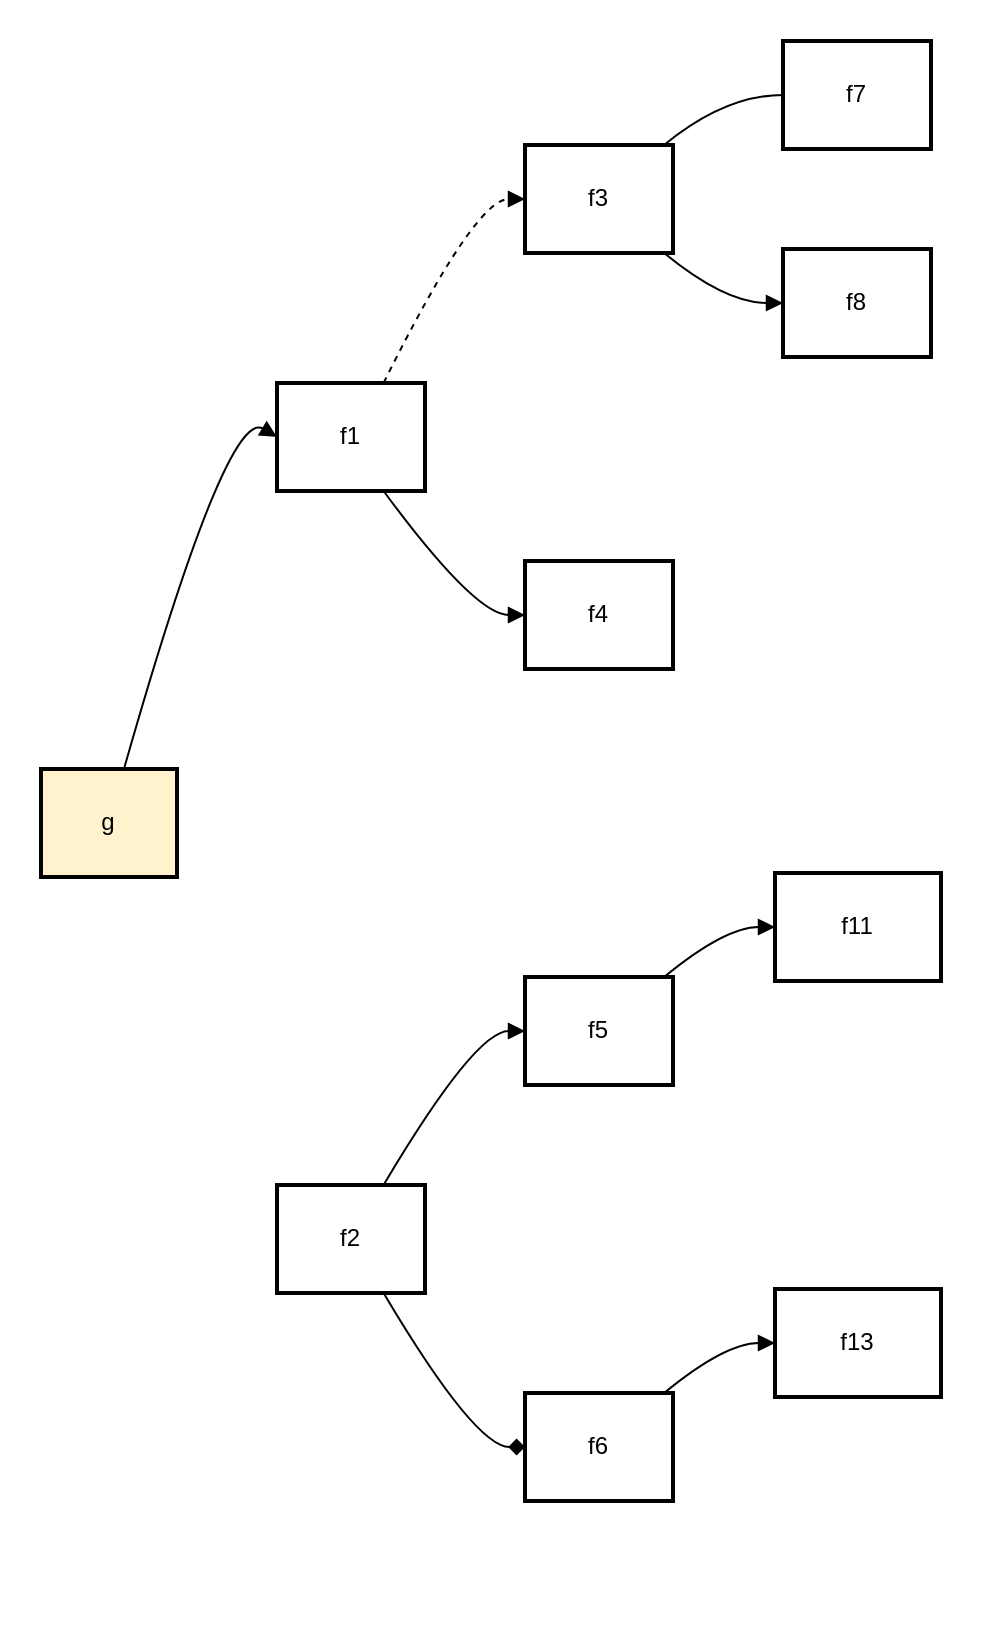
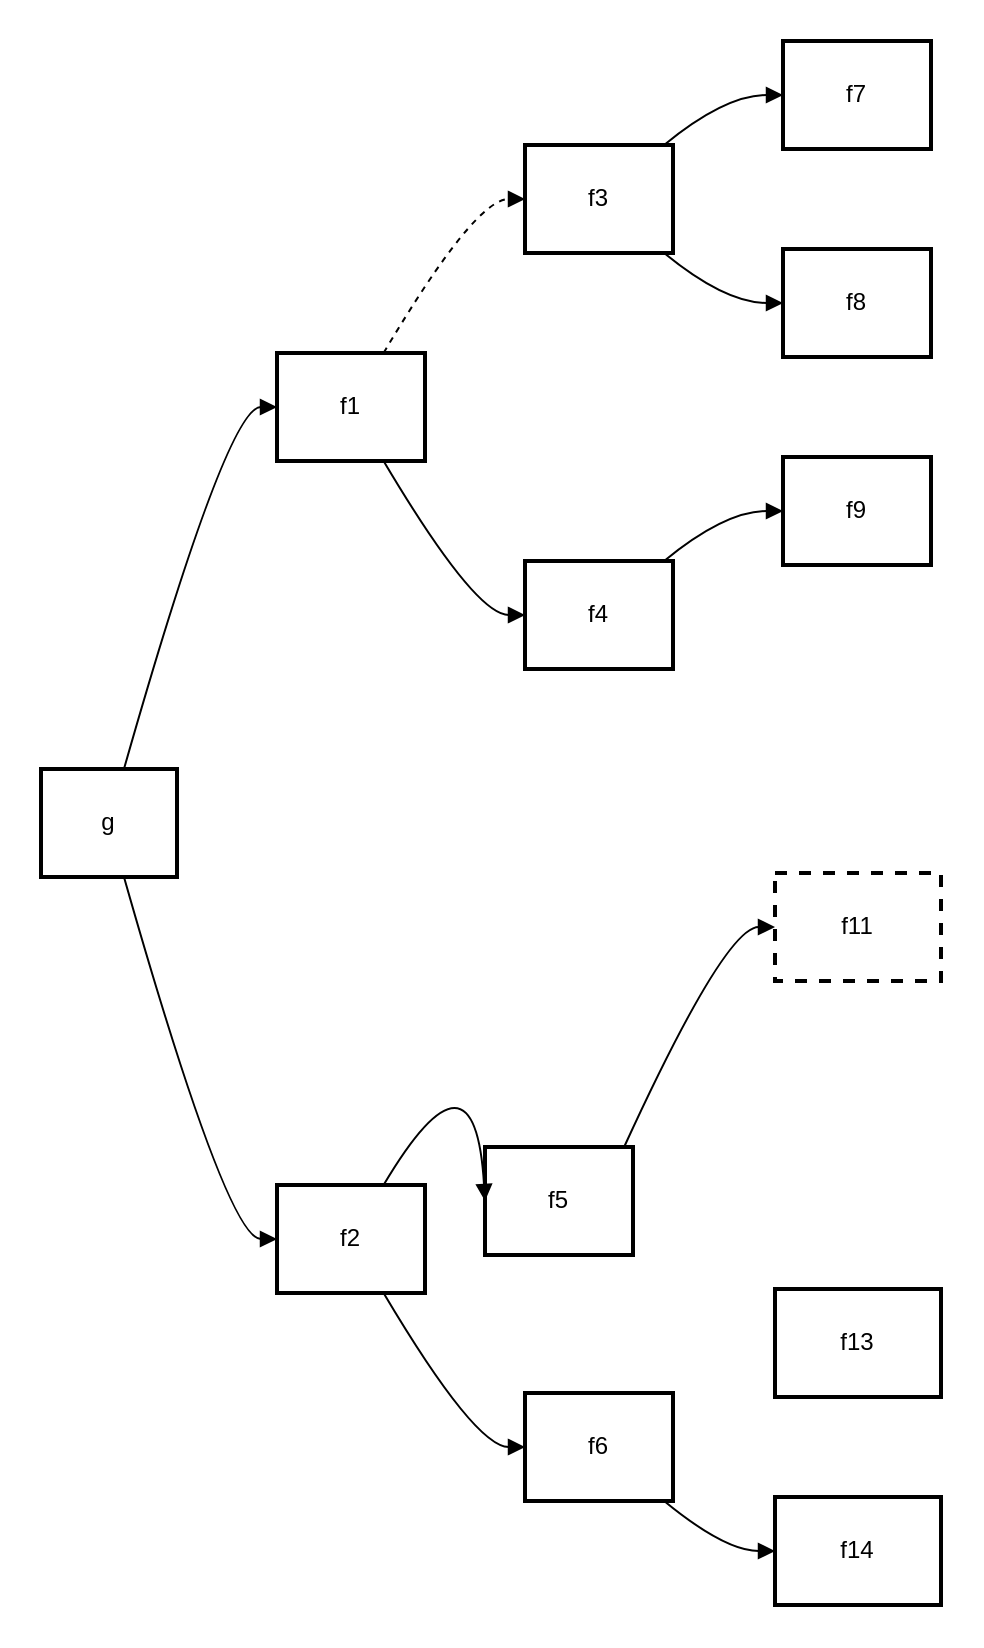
edge "f7" -- "f3": arrowhead none -> block
node "f1": moved (351, 437) -> (351, 407)
node "f9": added
edge "f4" -> "f9": added
node "g": fillcolor #fff2cc -> #ffffff
node "f11": style solid -> dashed
node "f5": moved (599, 1031) -> (559, 1201)
edge "g" -> "f2": added
edge "f6" -> "f13": removed
edge "f2" -> "f6": arrowhead diamond -> block
edge "f6" -> "f14": added
node "f14": added
